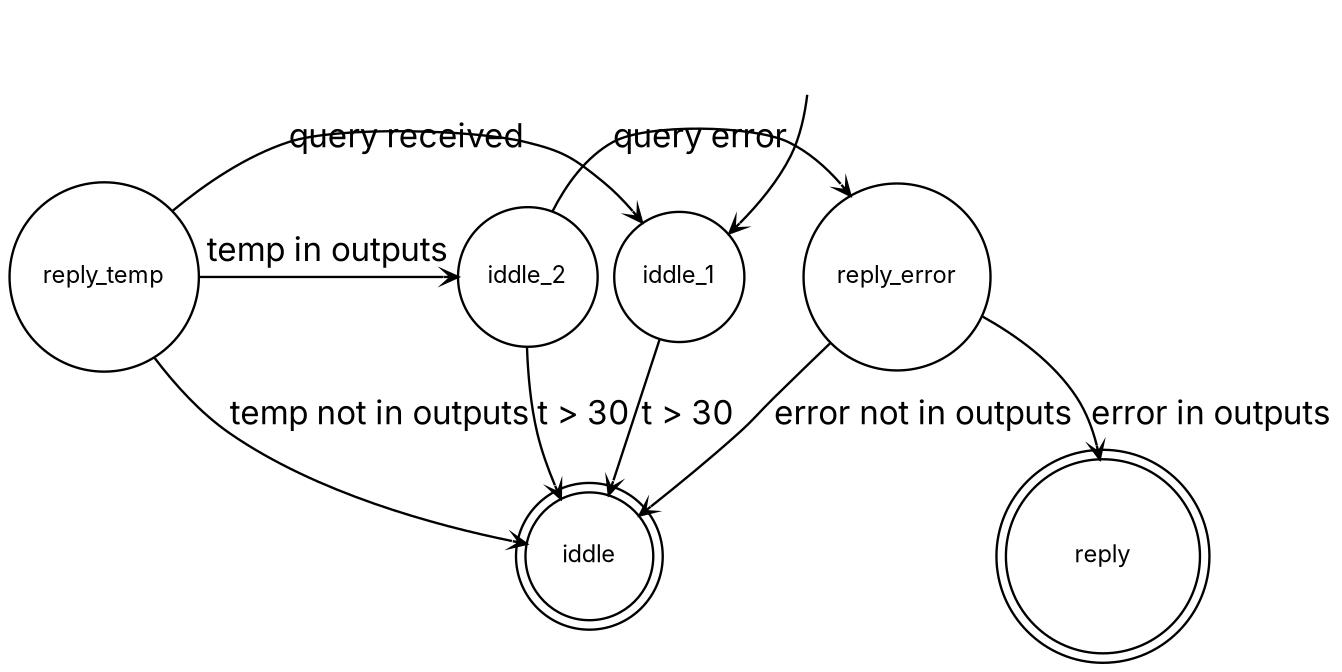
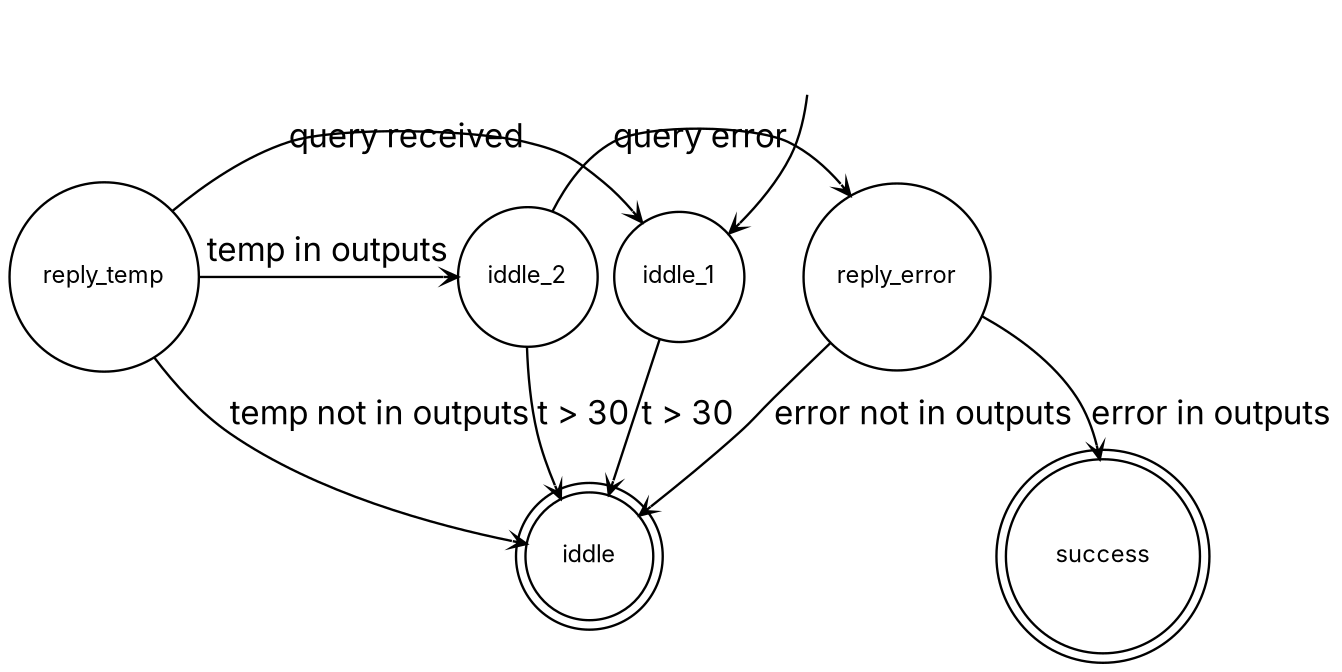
node "reply": label "reply" -> "success"
